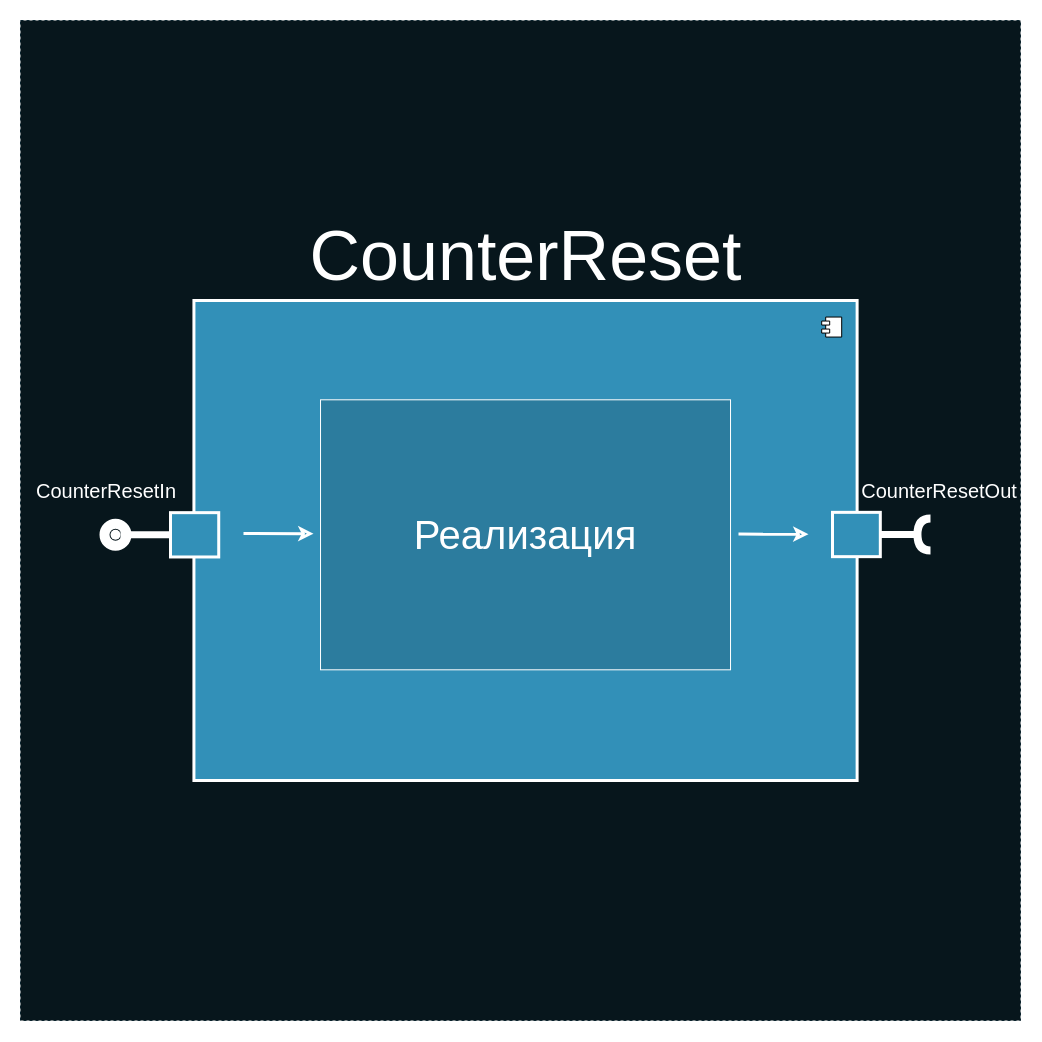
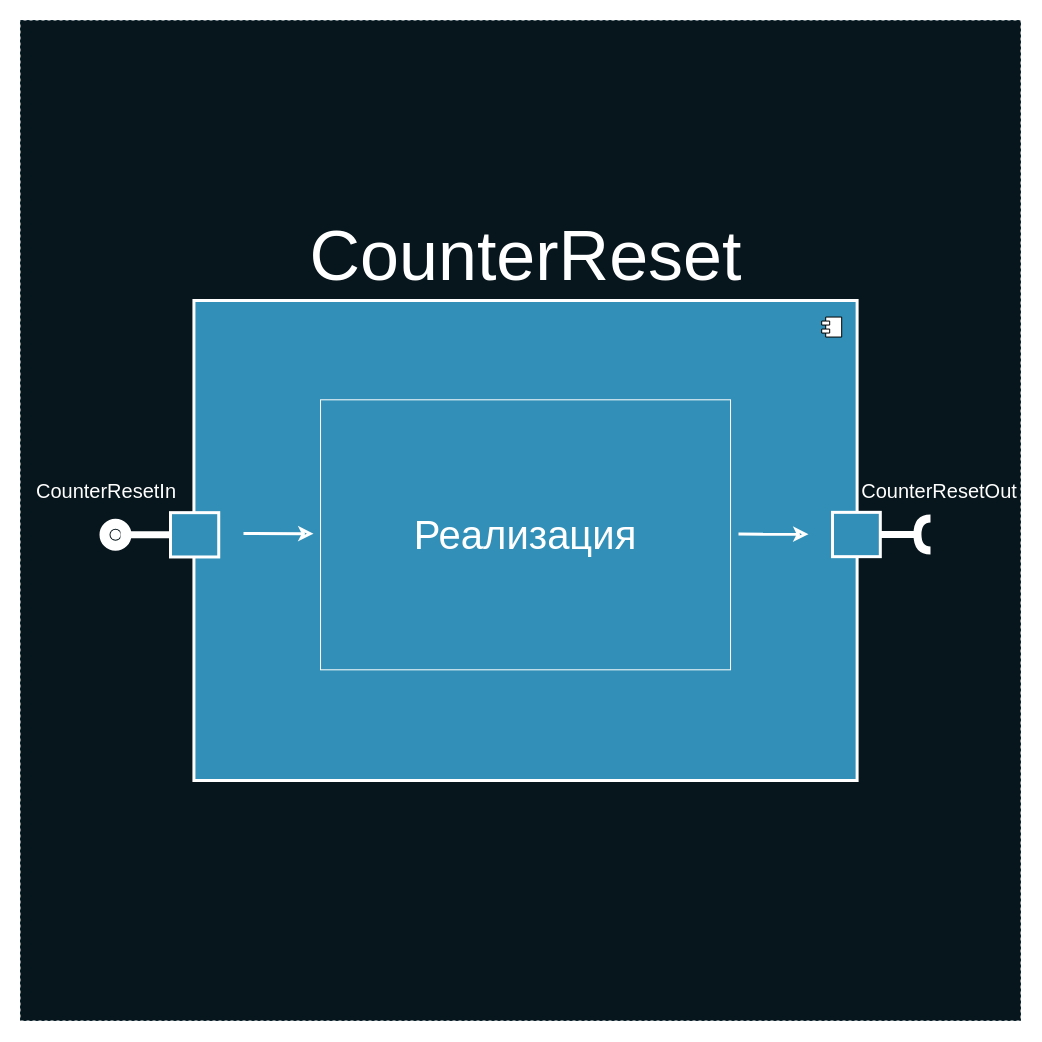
node "Реализация": fillcolor #2c7c9e -> #3290b8
